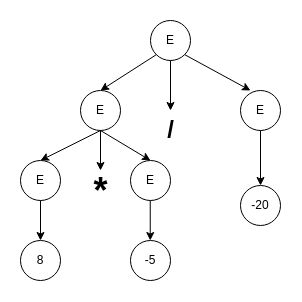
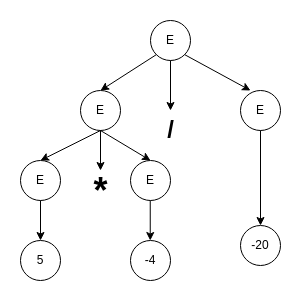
node "-20": moved (261, 206) -> (261, 246)
node "8": label "8" -> "5"
node "-5": label "-5" -> "-4"
